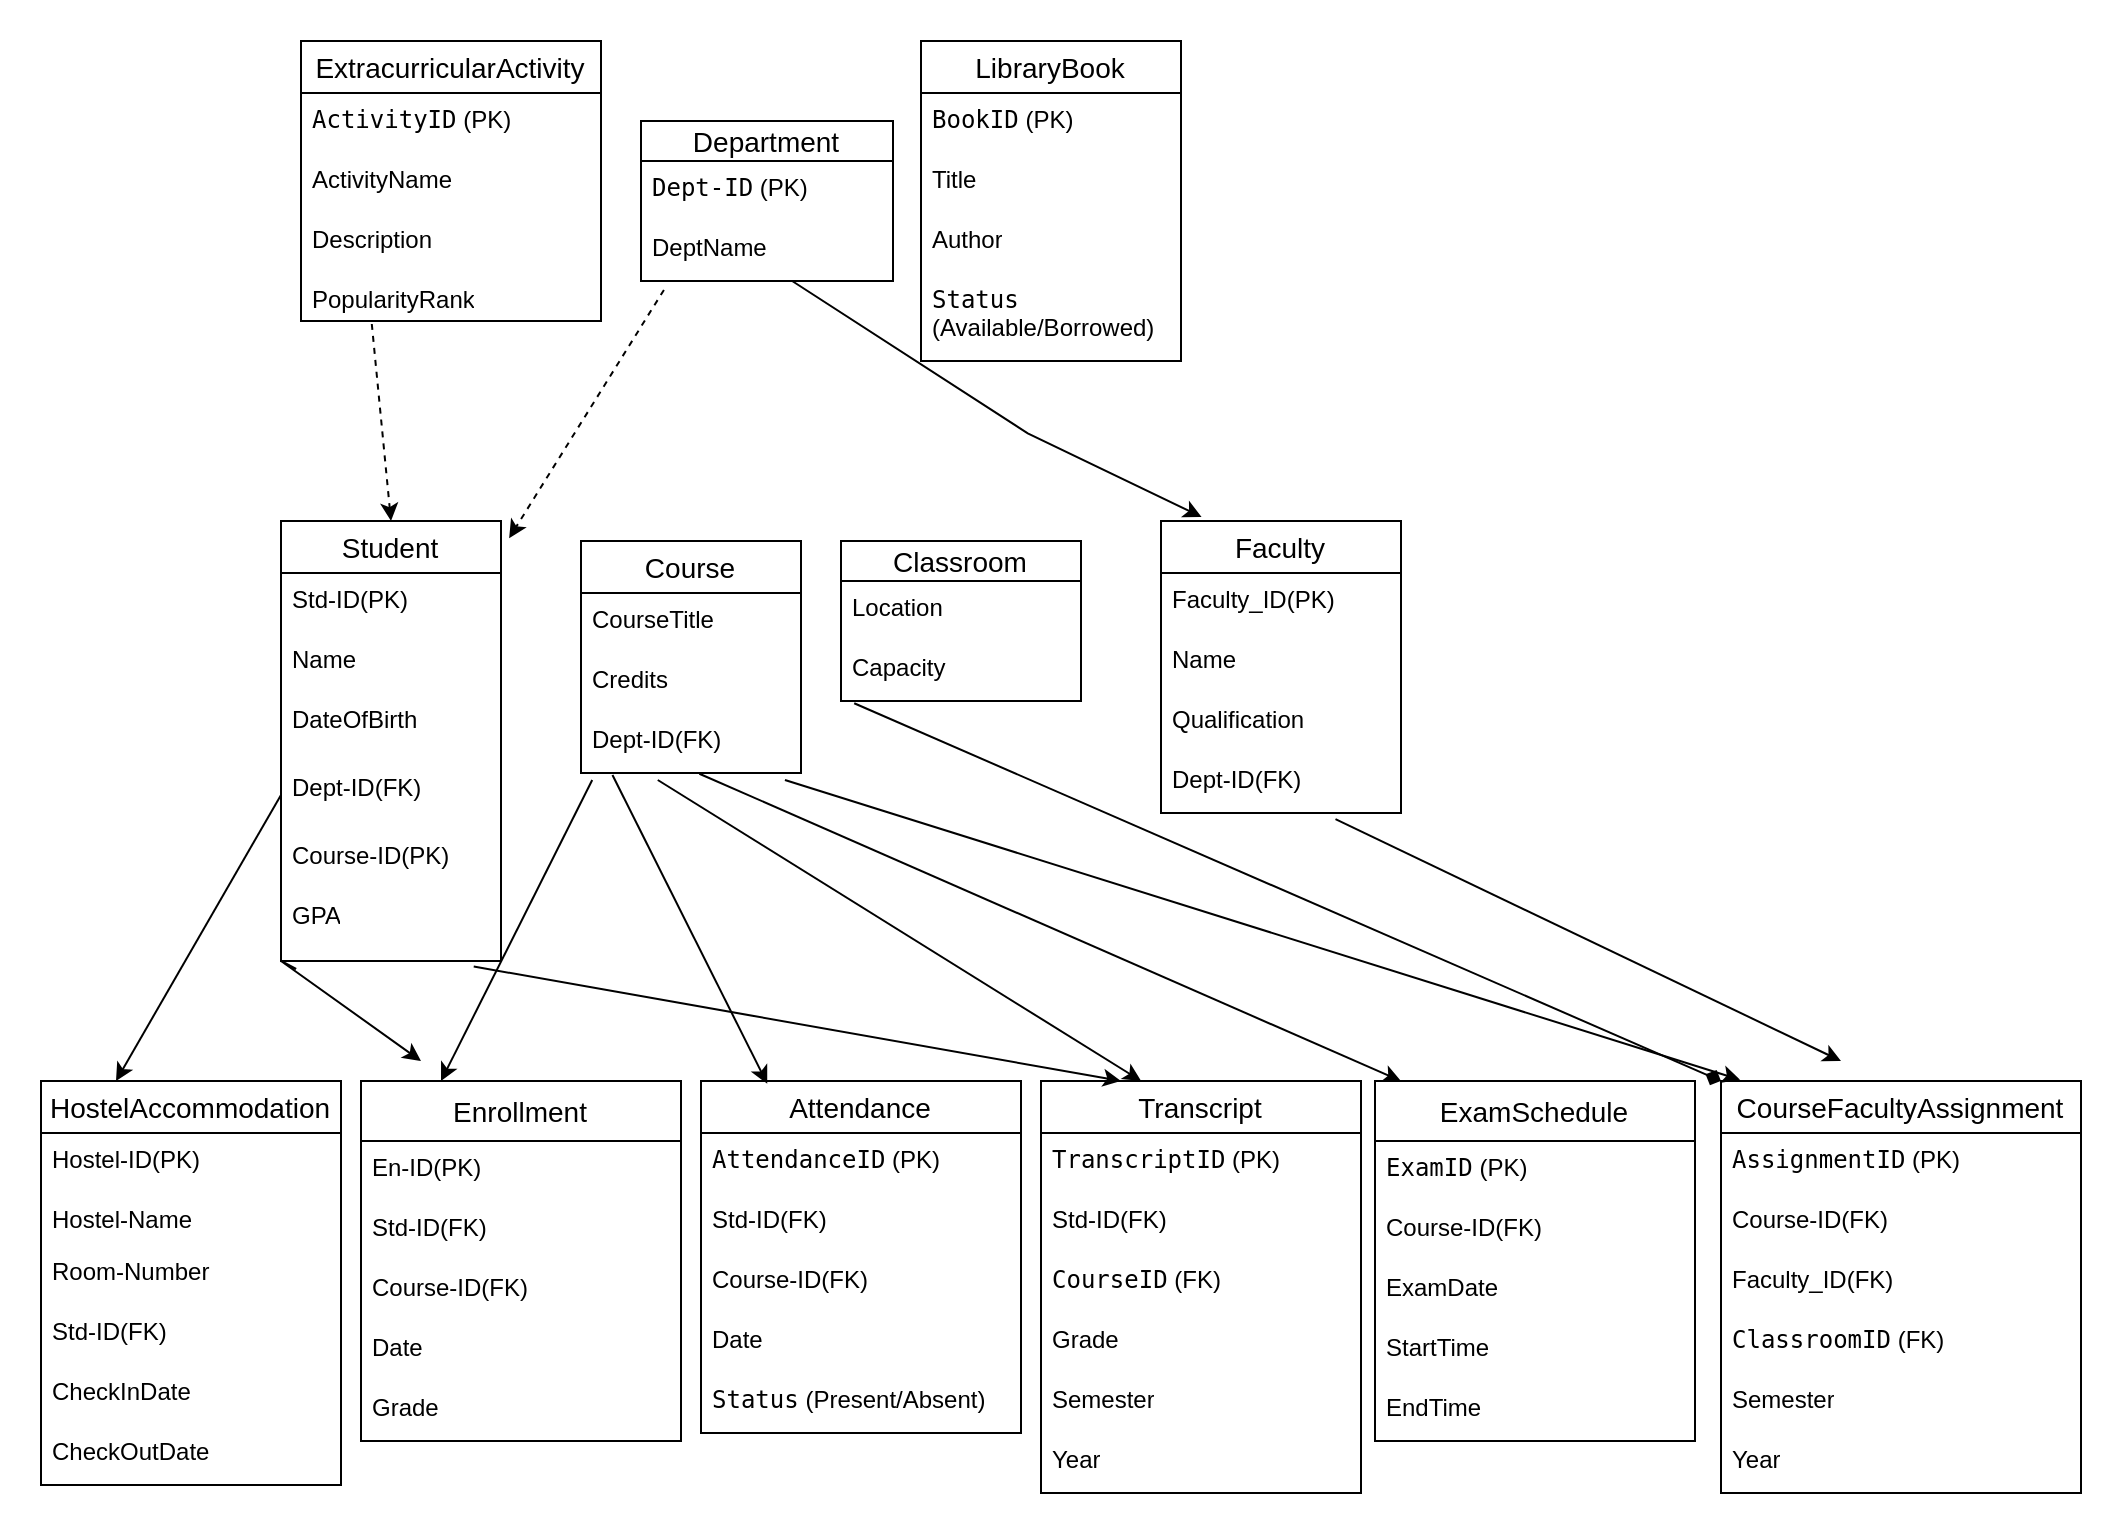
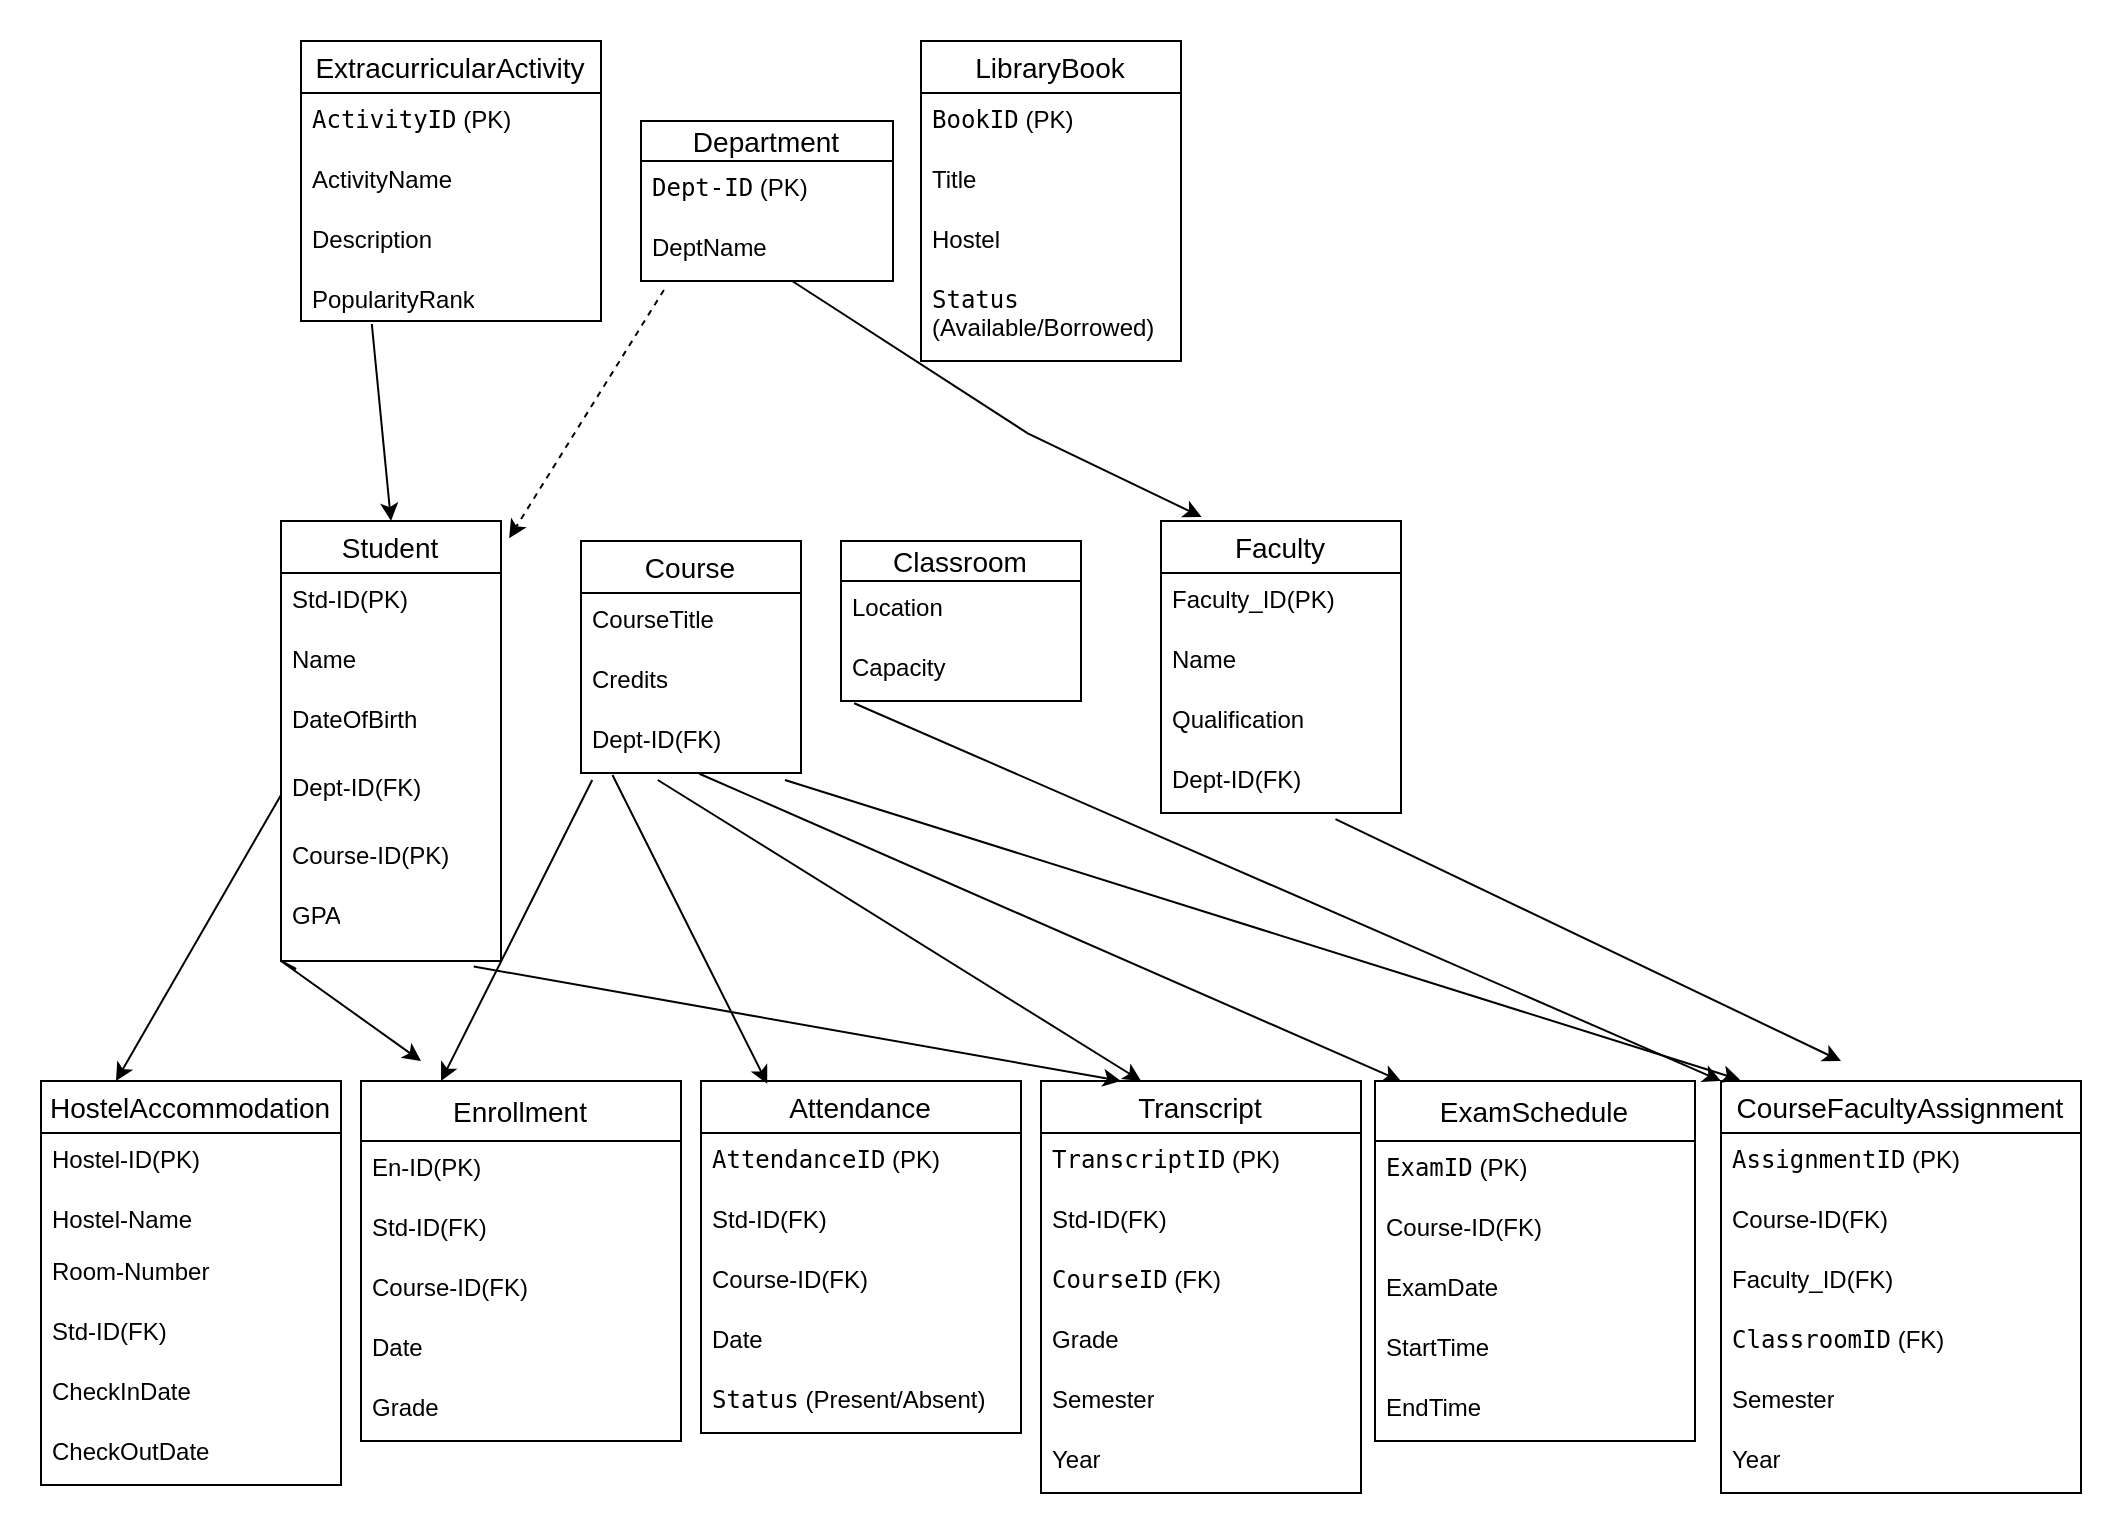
node "Author": label "Author" -> "Hostel"
edge "PopularityRank" -> "Student": style dashed -> solid
edge "Capacity" -> "CourseFacultyAssignment": arrowhead diamond -> classic
